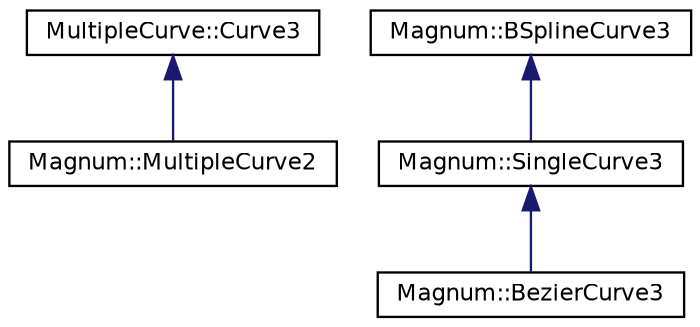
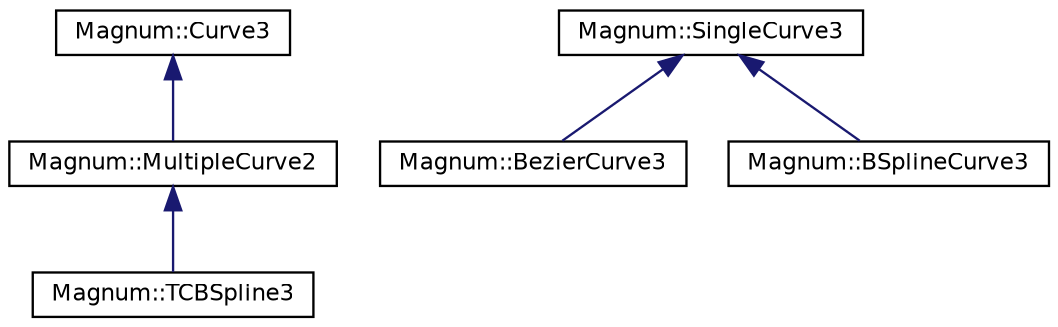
node "MultipleCurve::Curve3": label "MultipleCurve::Curve3" -> "Magnum::Curve3"
edge "Magnum::SingleCurve3" -> "Magnum::BSplineCurve3": reversed
node "Magnum::TCBSpline3": added
